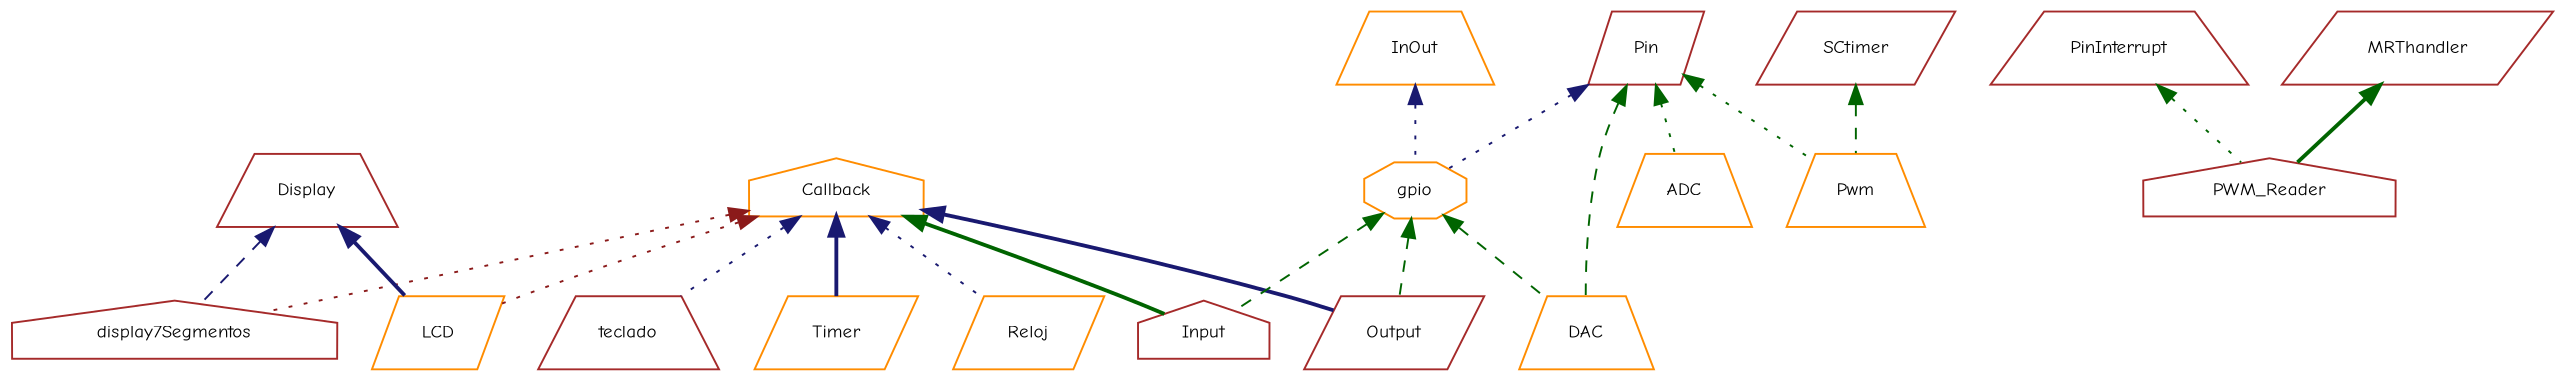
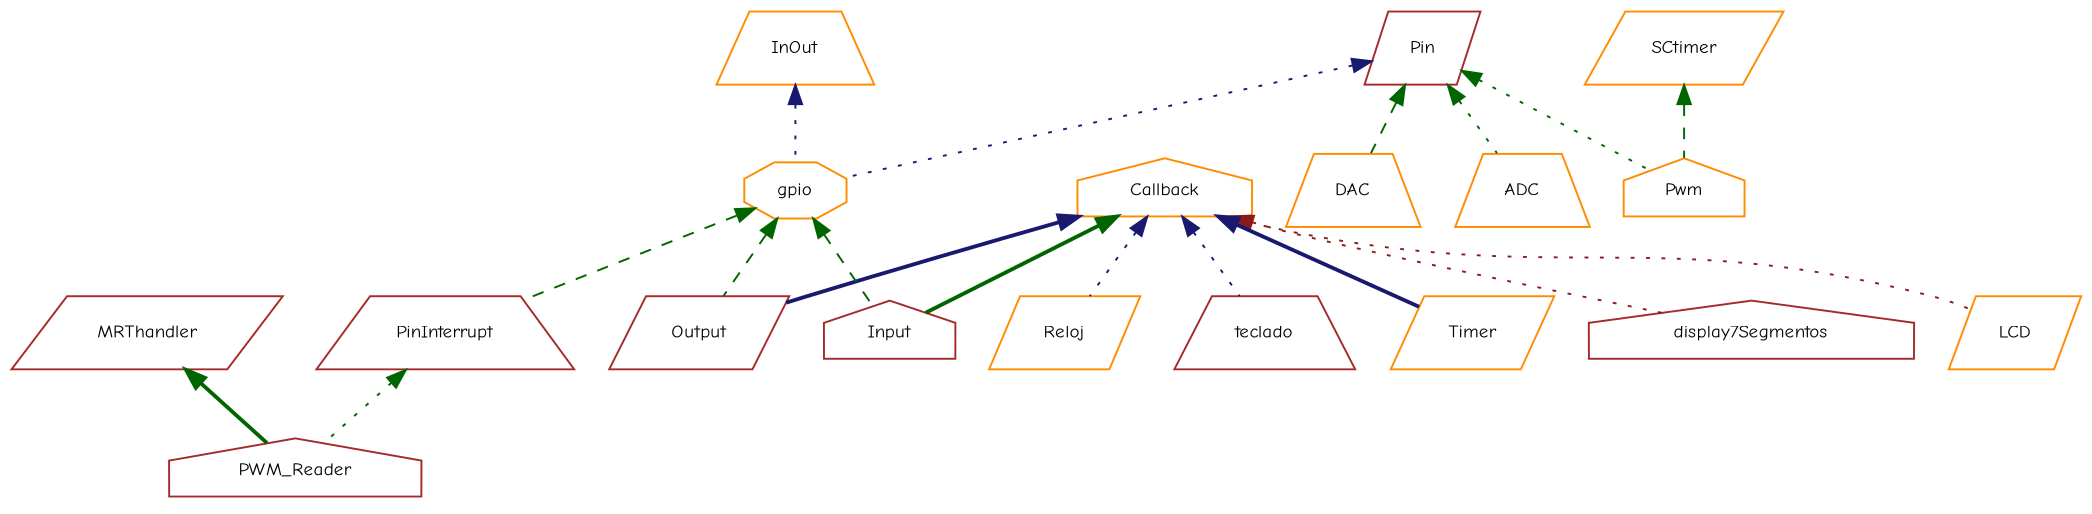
node "SCtimer": color brown -> darkorange
node "Display": removed
node "Pwm": shape trapezium -> house
edge "DAC" -> "gpio": now "PinInterrupt" -> "gpio"
